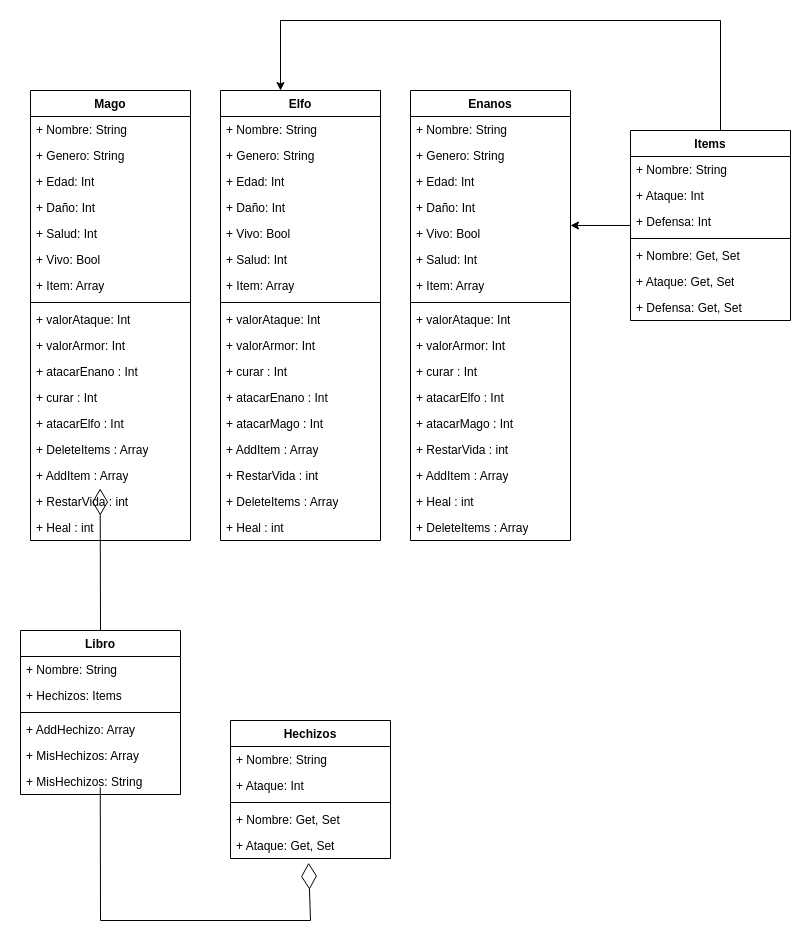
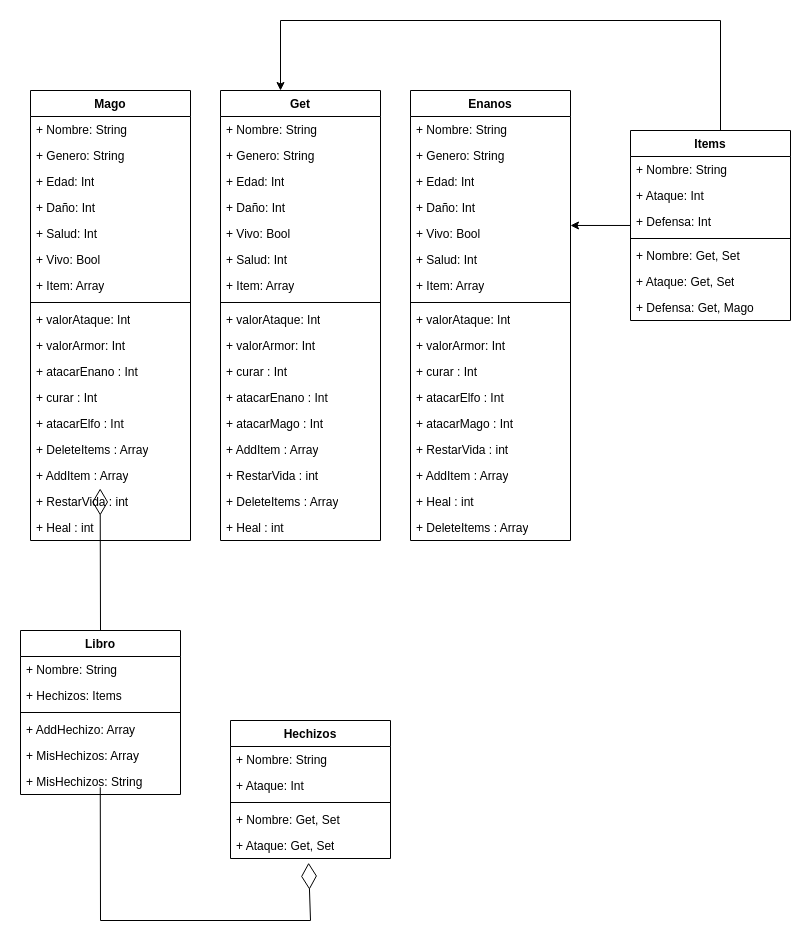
node "Elfo": label "Elfo" -> "Get"
node "+ Defensa: Get, Set": label "+ Defensa: Get, Set" -> "+ Defensa: Get, Mago"
